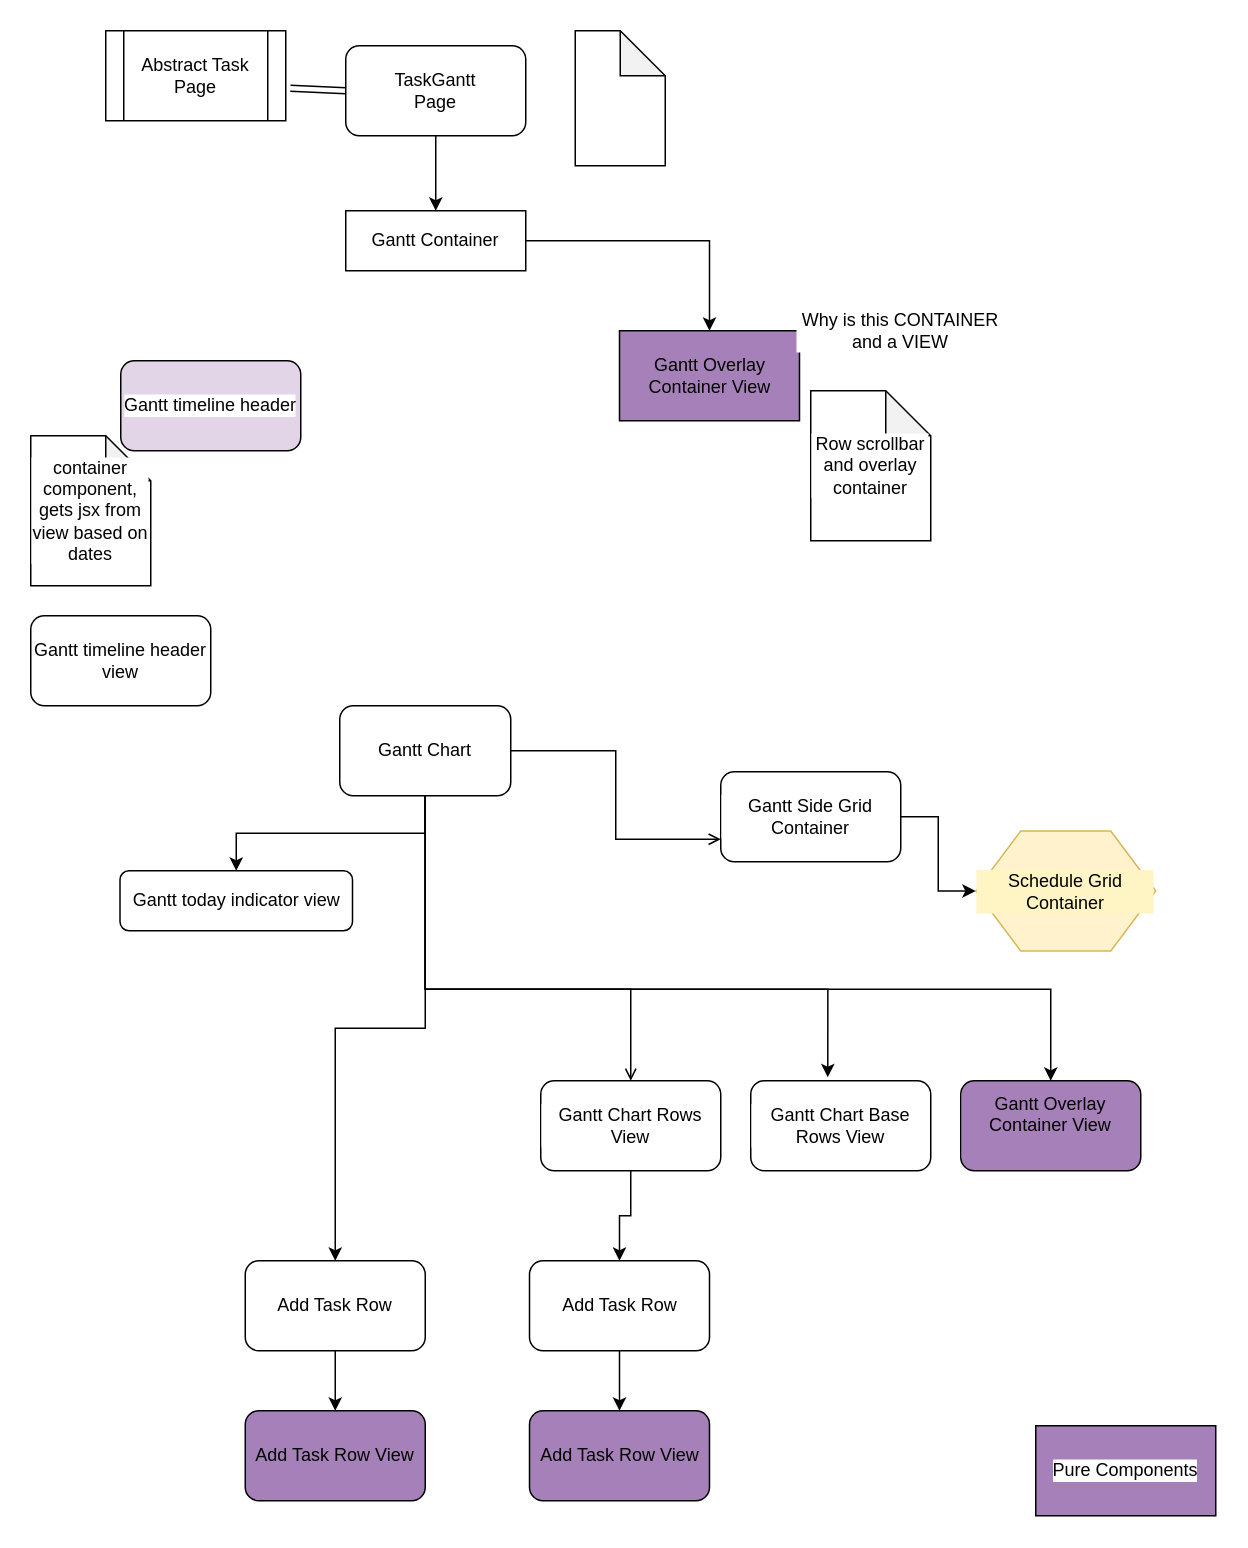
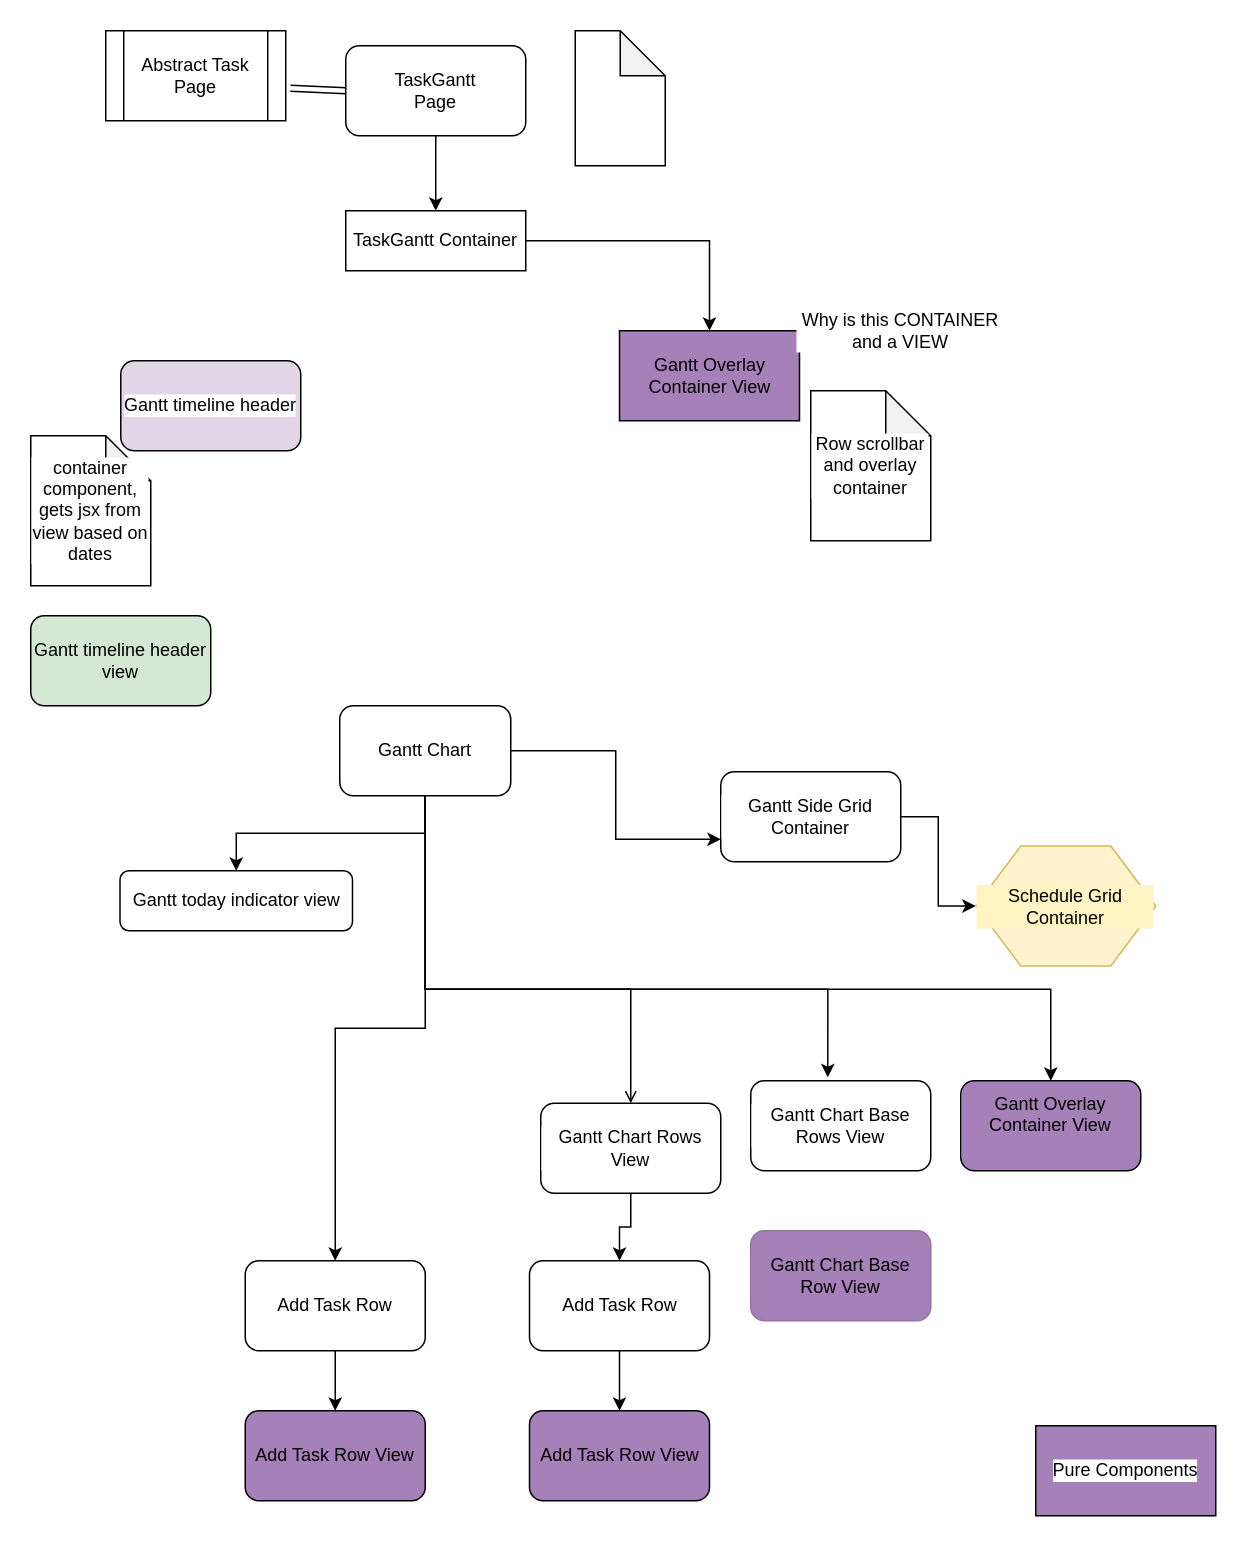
node "Gantt Container": label "Gantt Container" -> "TaskGantt Container"
node "Gantt timeline header view": fillcolor #ffffff -> #d5e8d4
edge "Gantt Chart" -> "Gantt Side Grid Container": arrowhead open -> classic
node "Schedule Grid Container": moved (1066, 891) -> (1066, 906)
node "Gantt Chart Rows View": moved (631, 1126) -> (631, 1148)
node "Gantt Chart Base Row View": added
